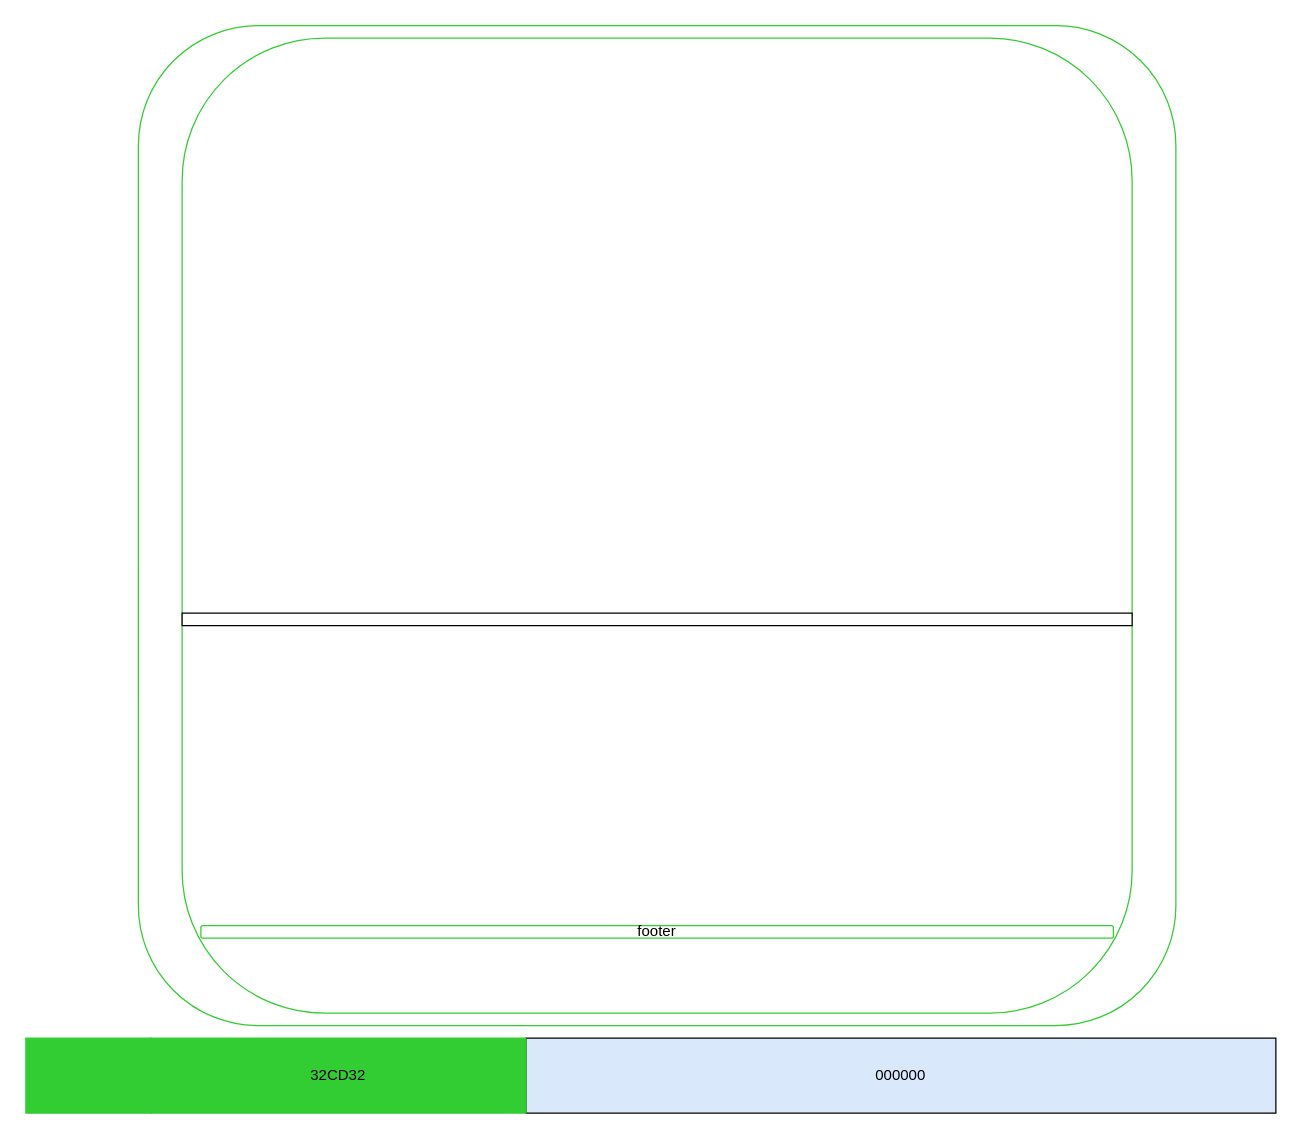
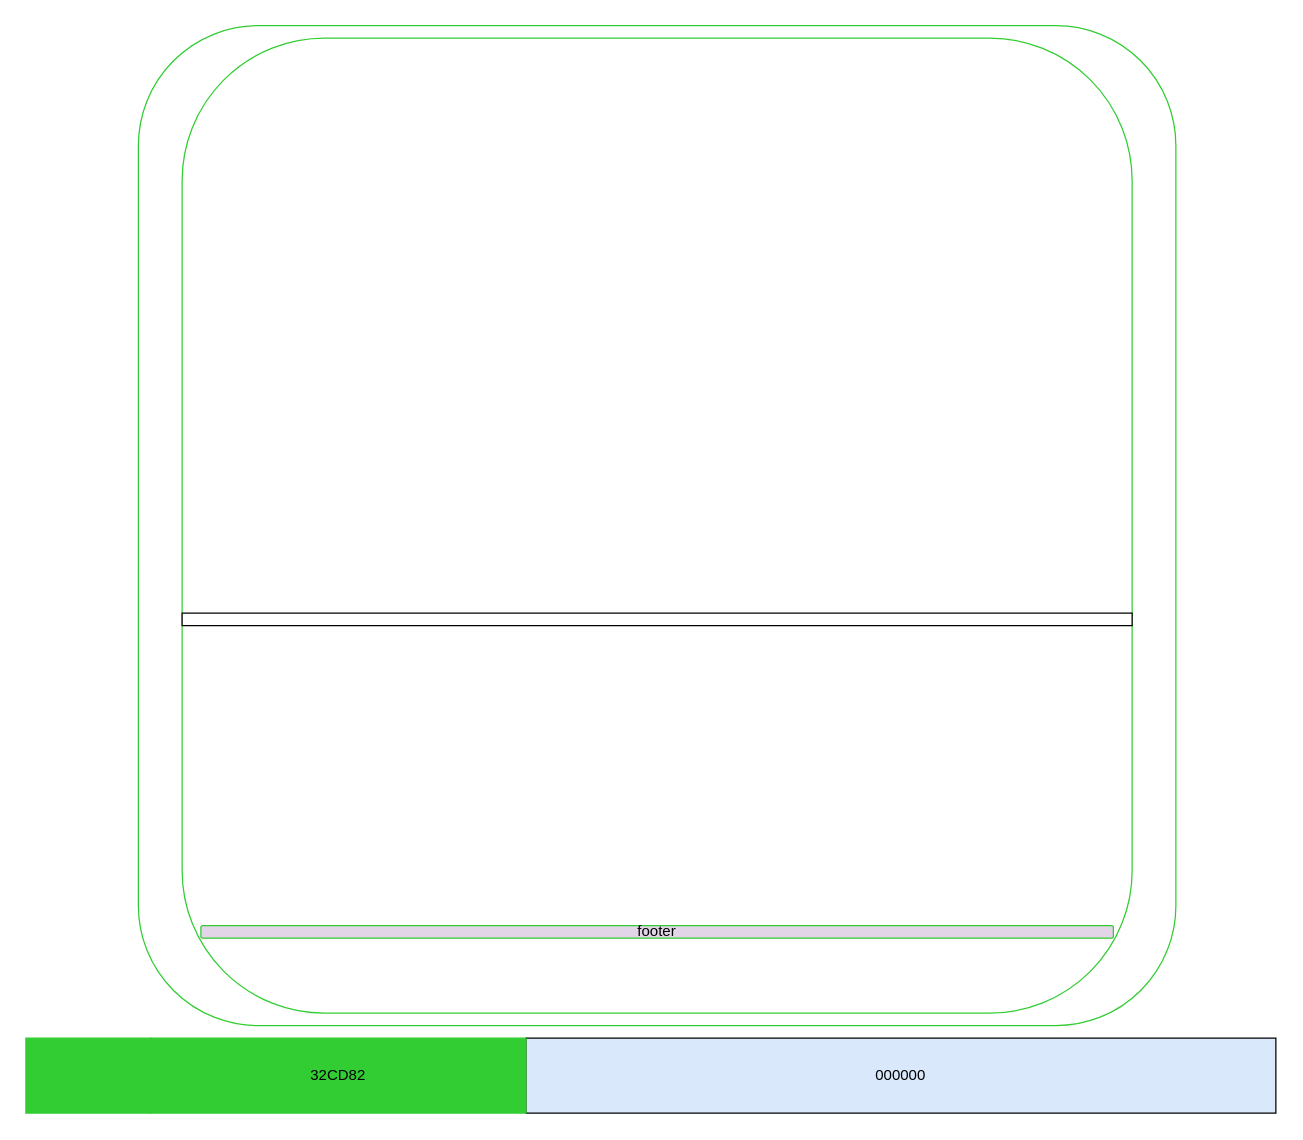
node "footer": fillcolor #ffffff -> #e1d5e7
node "32CD32": label "32CD32" -> "32CD82"
